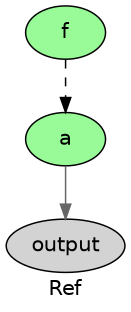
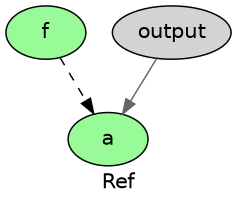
edge "a" -> "output": reversed
